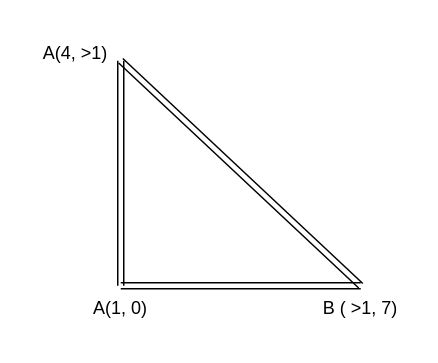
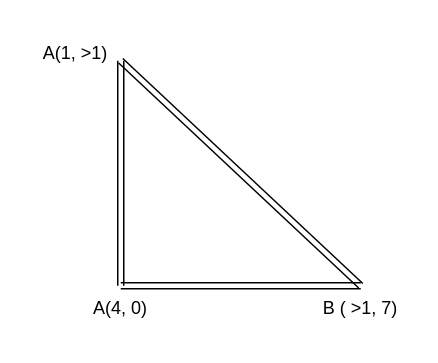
node "A(4, >1)": label "A(4, >1)" -> "A(1, >1)"
node "A(1, 0)": label "A(1, 0)" -> "A(4, 0)"
